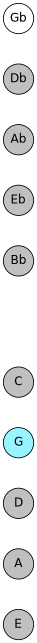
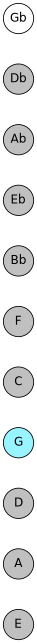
node "F": added
